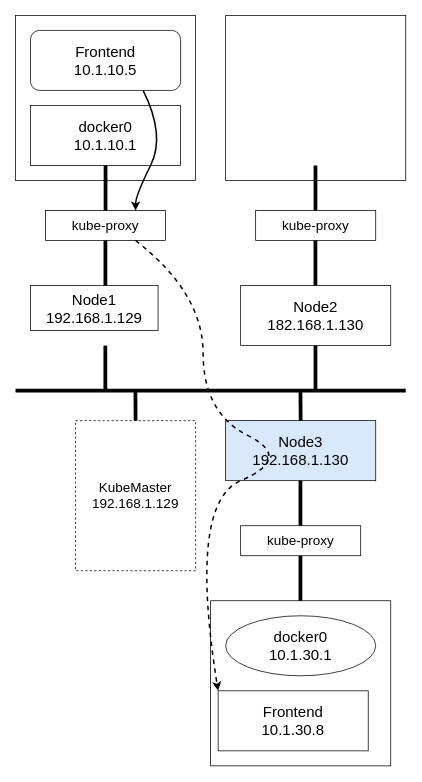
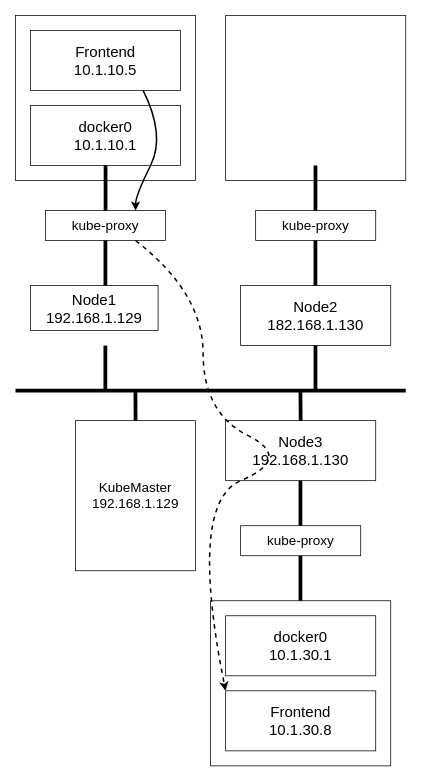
node "Frontend10.1.10.5": shape rounded rectangle -> rectangle
node "Node3 192.168.1.130": fillcolor #dae8fc -> #ffffff
node "KubeMaster192.168.1.129": style dashed -> solid
node "docker010.1.30.1": shape ellipse -> rectangle
node "Frontend10.1.30.8": moved (293, 720) -> (300, 720)
